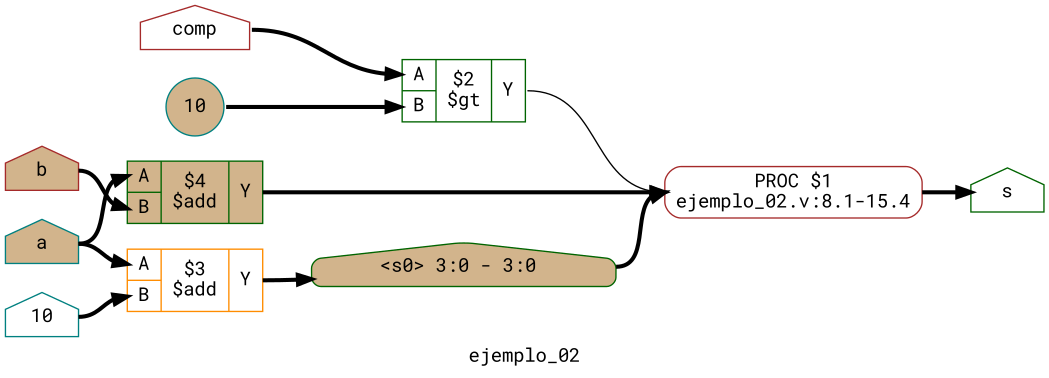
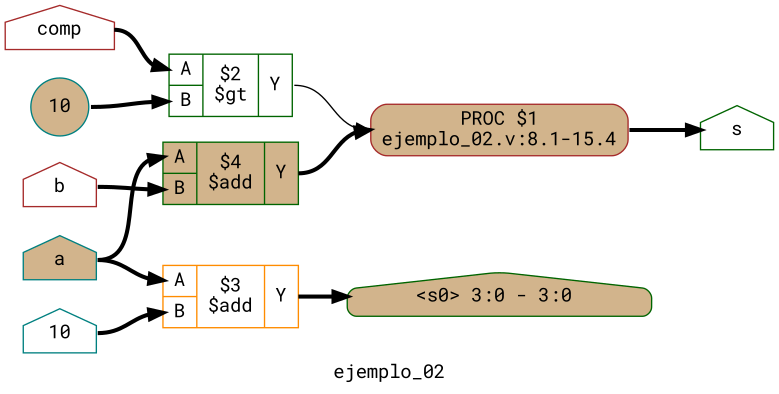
node "b": fillcolor tan -> white
node "PROC $1 ejemplo_02.v:8.1-15.4": fillcolor white -> tan
edge "<s0> 3:0 - 3:0" -> "PROC $1 ejemplo_02.v:8.1-15.4": removed
